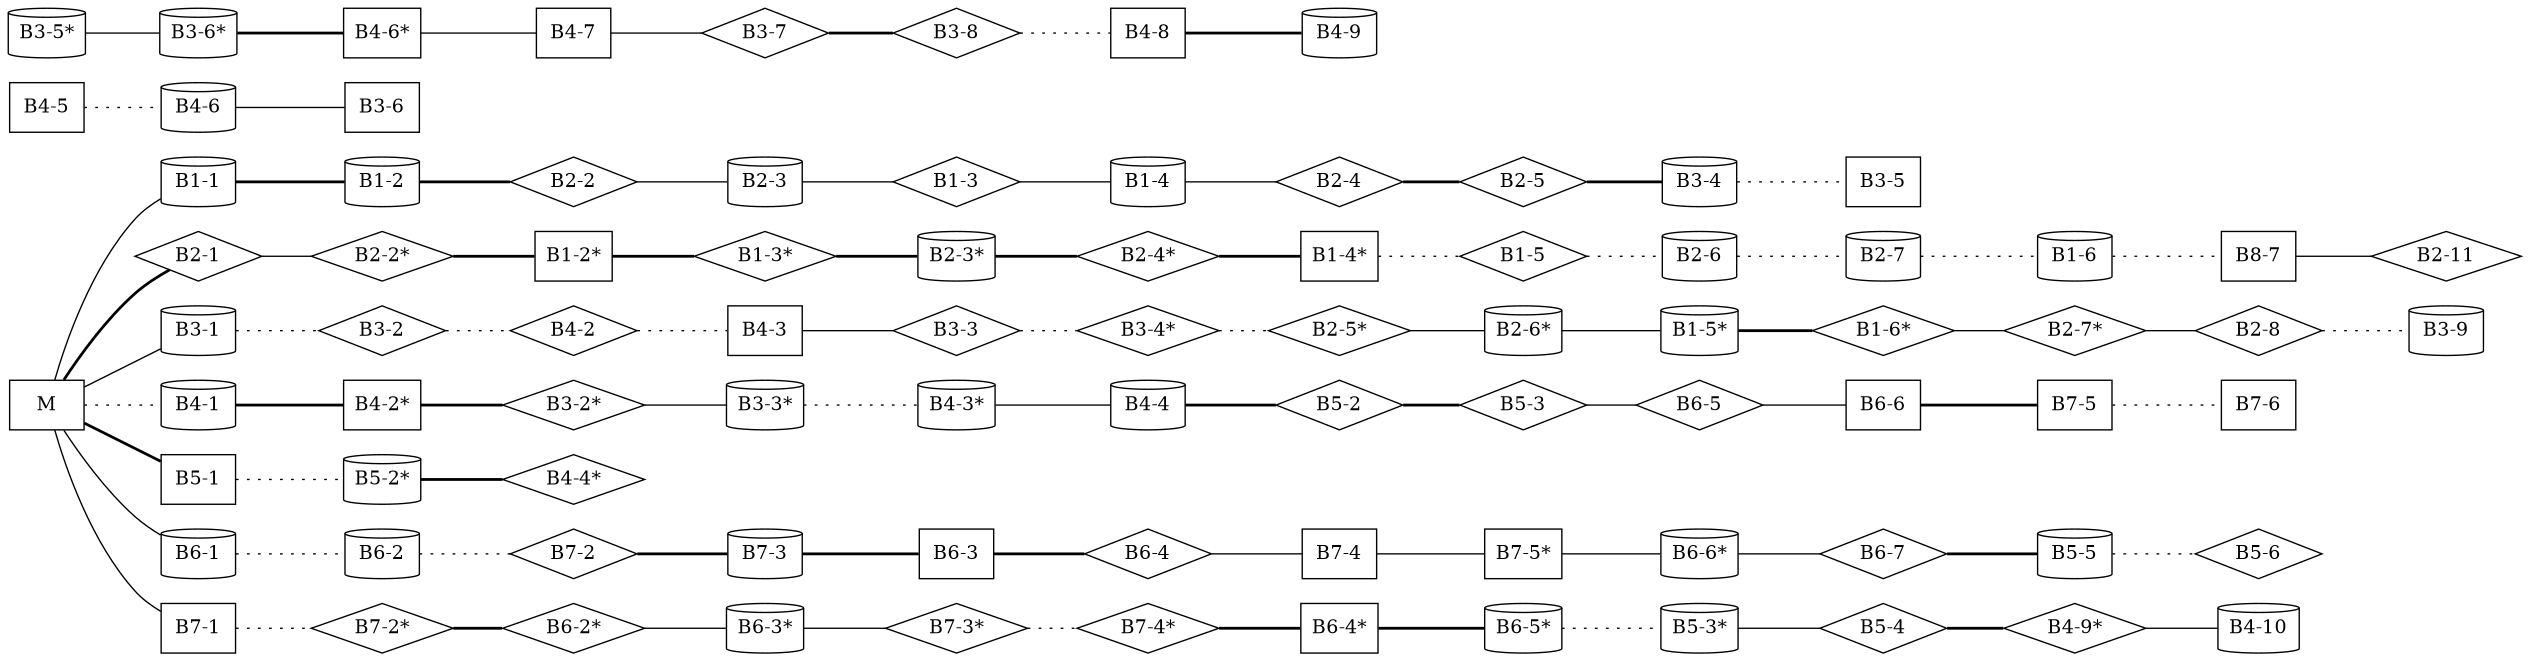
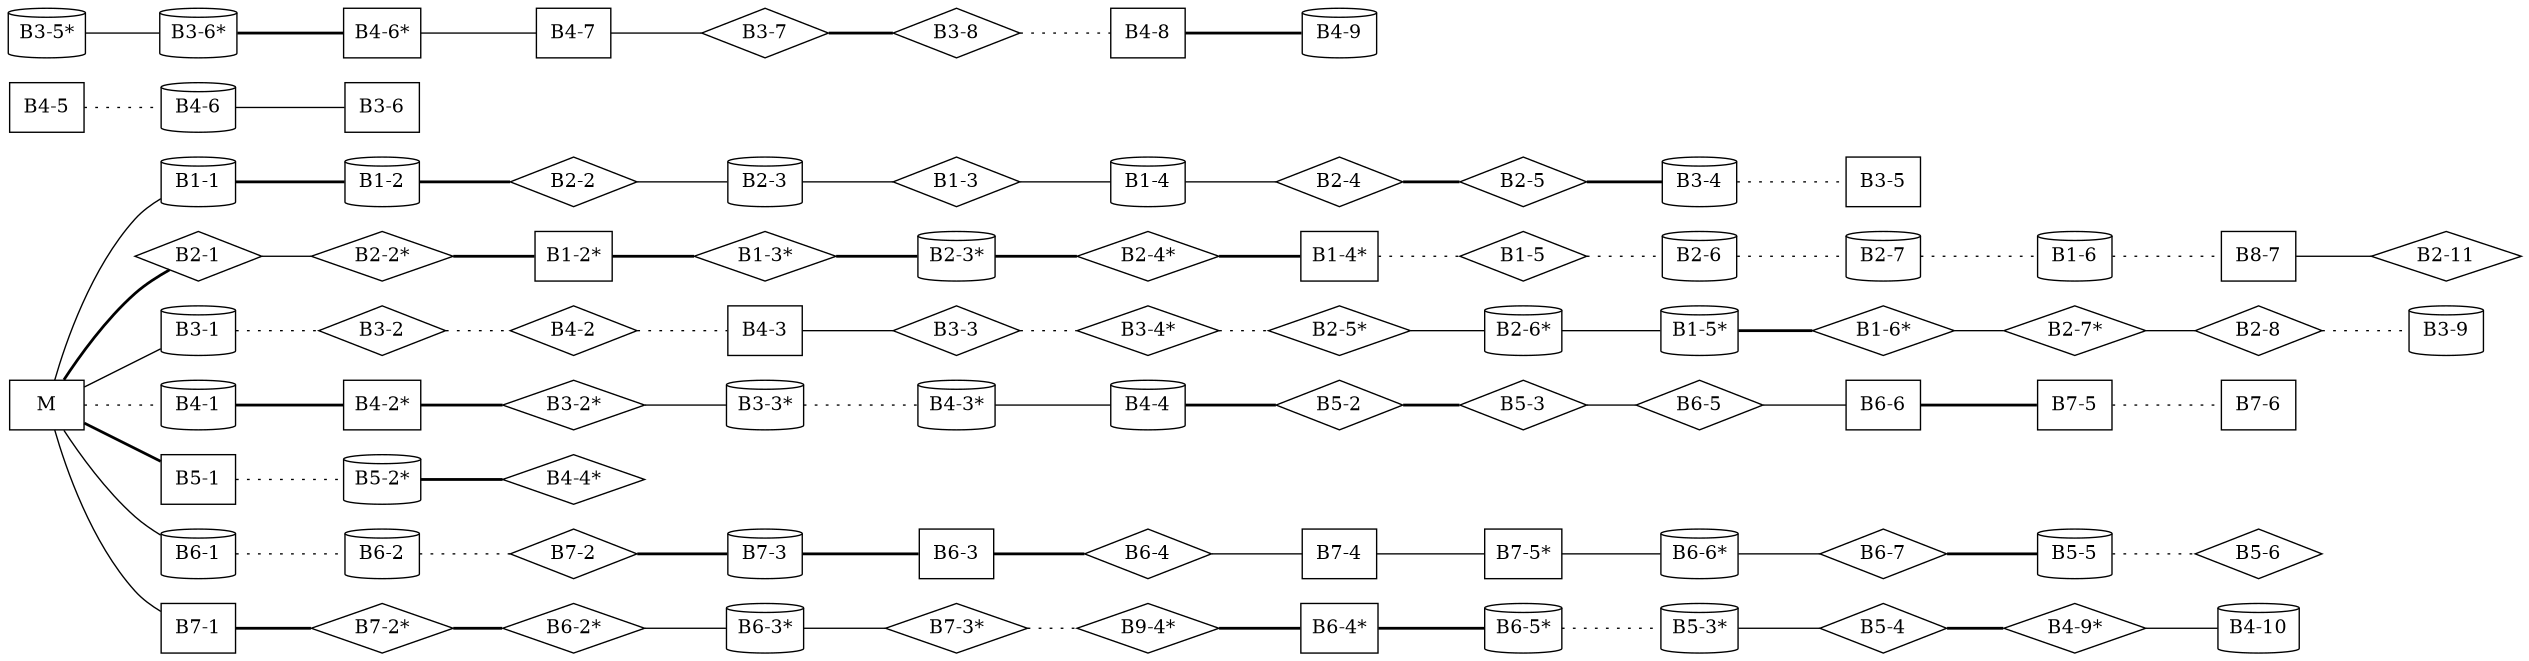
edge "B7-1" -- "B7-2*": style dotted -> bold
node "B7-4*": label "B7-4*" -> "B9-4*"
